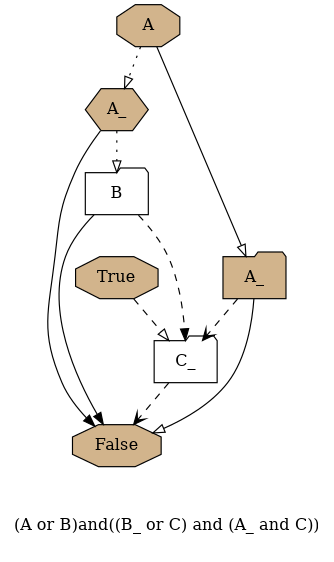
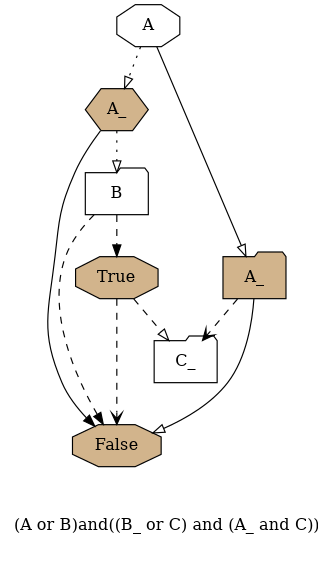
node "A": fillcolor tan -> white
edge "B" -> "C_": now "B" -> "True"
edge "B" -> "False": style solid -> dashed
edge "C_" -> "False": now "True" -> "False"
